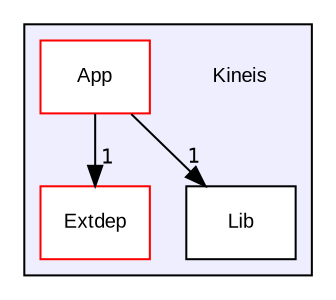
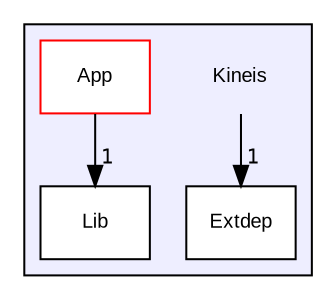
edge "App" -> "Extdep": now "Kineis" -> "Extdep"
node "Extdep": color red -> black
